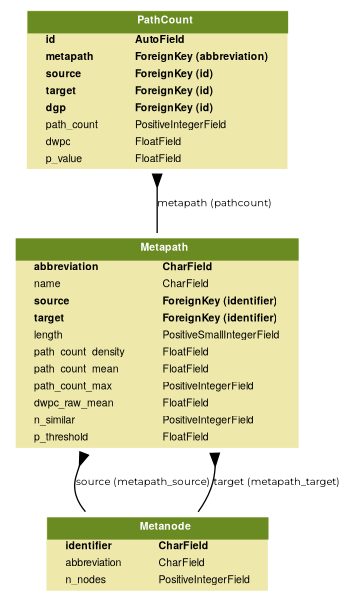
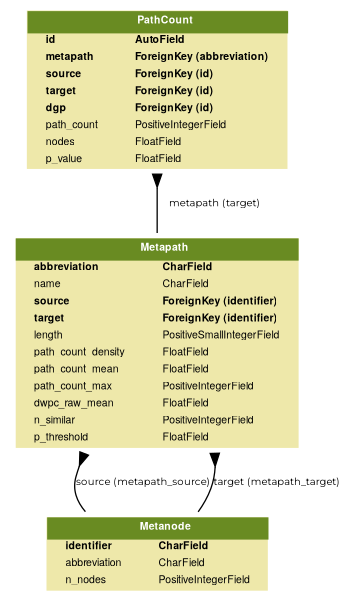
node "PathCount": text "dwpc" -> "nodes"
edge "PathCount" -- "Metapath": label "metapath (pathcount)" -> "metapath (target)"
